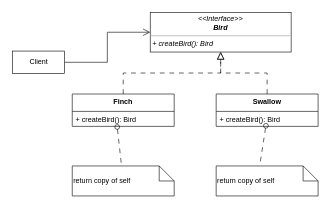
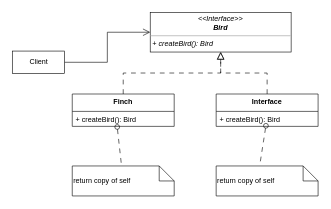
node "Swallow": label "Swallow" -> "Interface"
